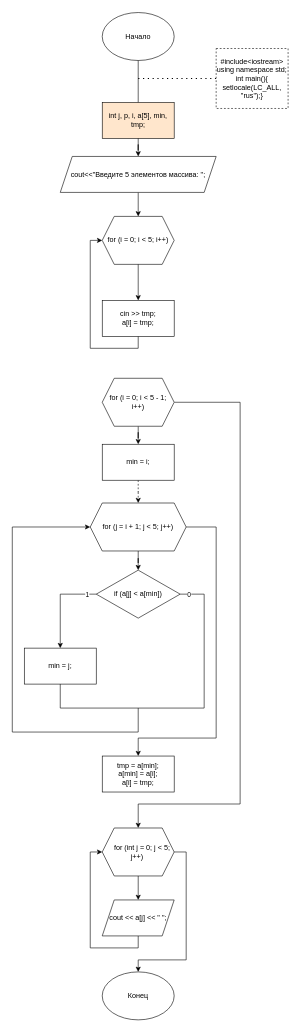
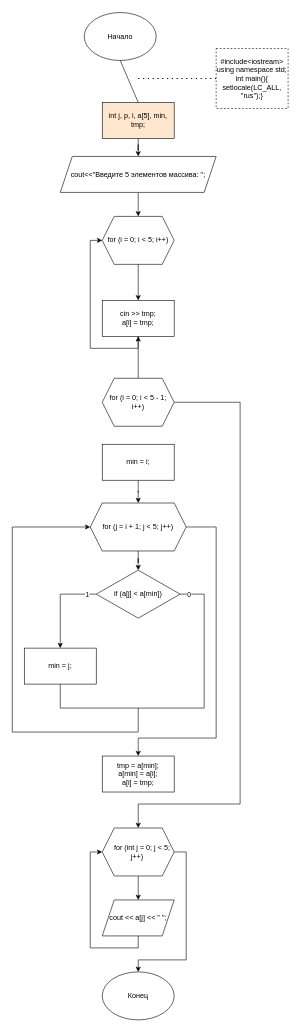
node "Начало": moved (138, 36) -> (120, 36)
edge "for (i = 0; i < 5 - 1; i++)" -> "min = i;": now "for (i = 0; i < 5 - 1; i++)" -> "cin >> tmp; a[i] = tmp;"
edge "min = i;" -> "for (j = i + 1; j < 5; j++)": style dashed -> solid
